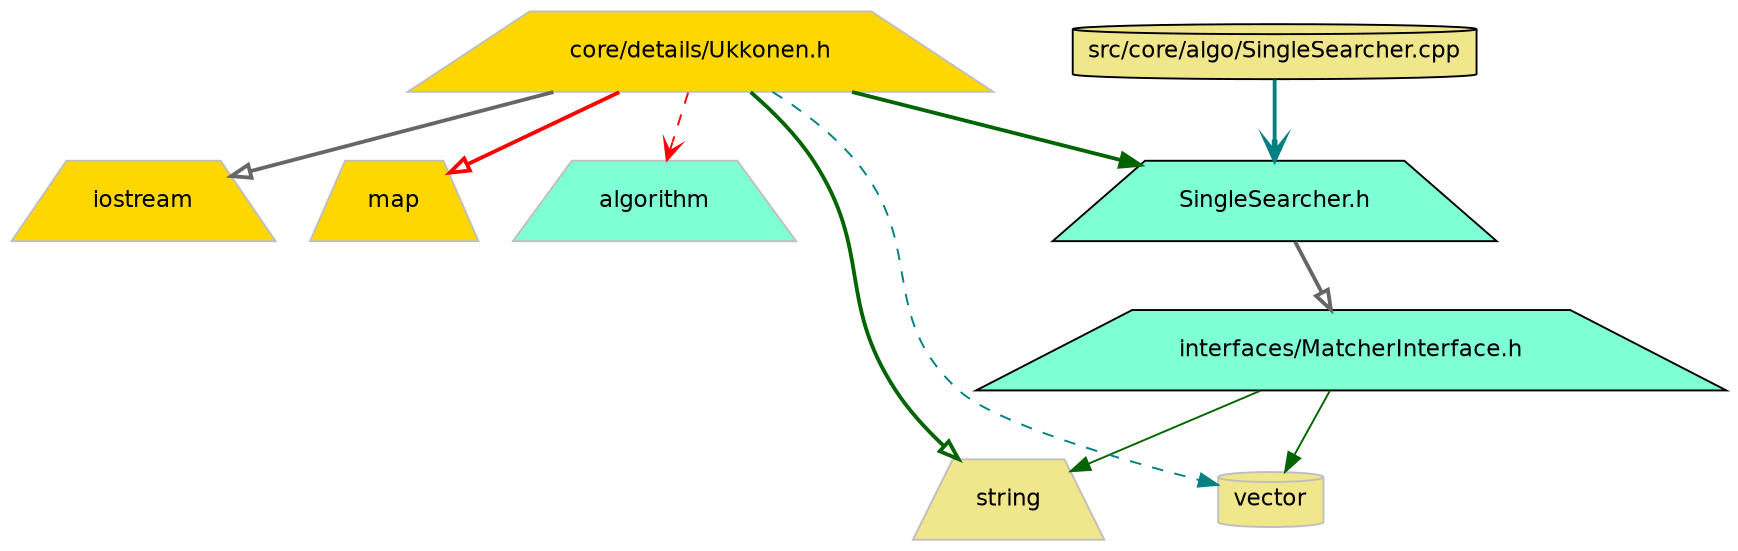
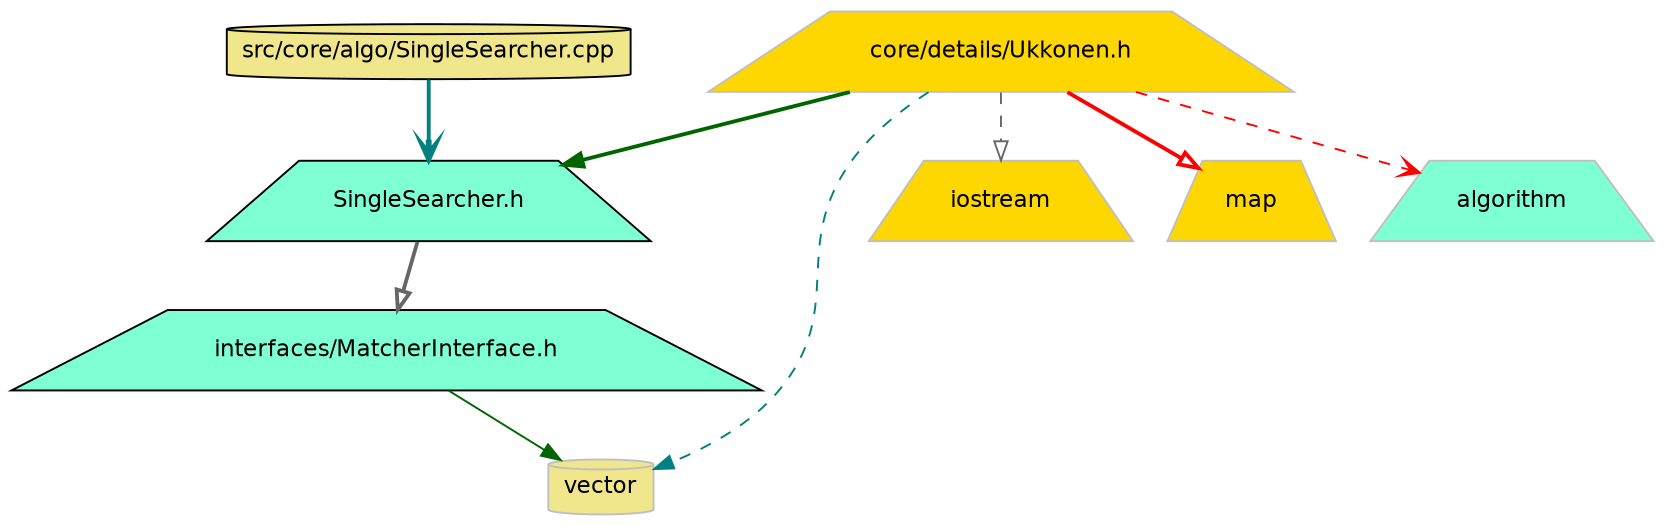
edge "core/details/Ukkonen.h" -> "iostream": style bold -> dashed
node "string": removed
